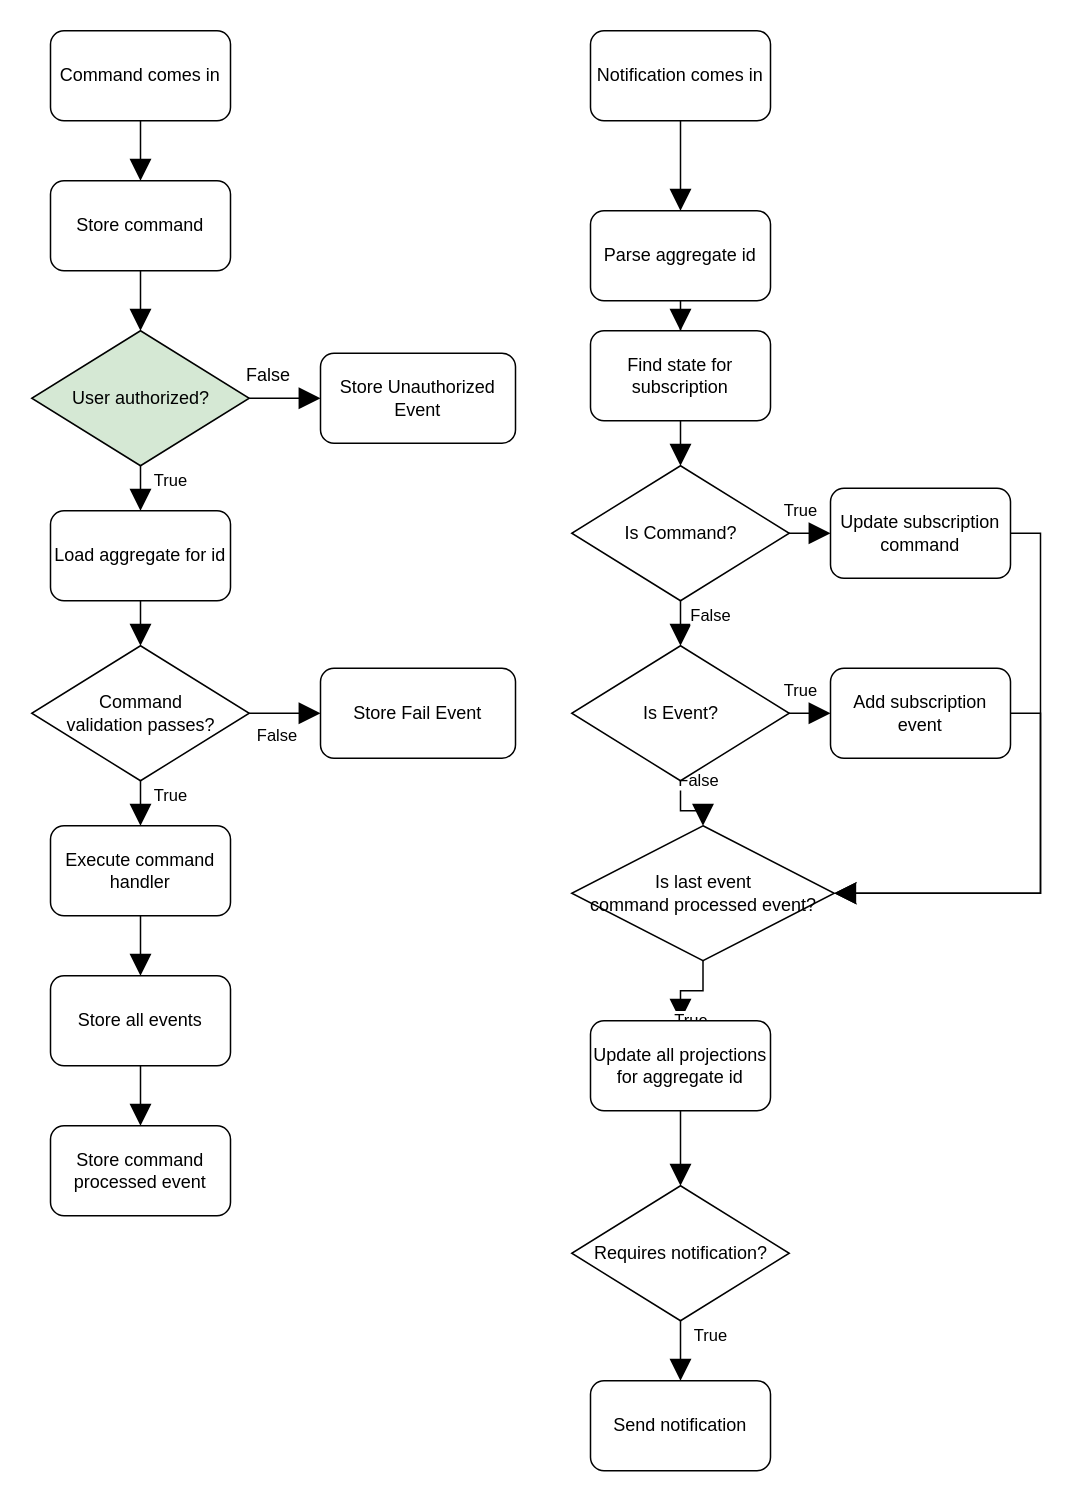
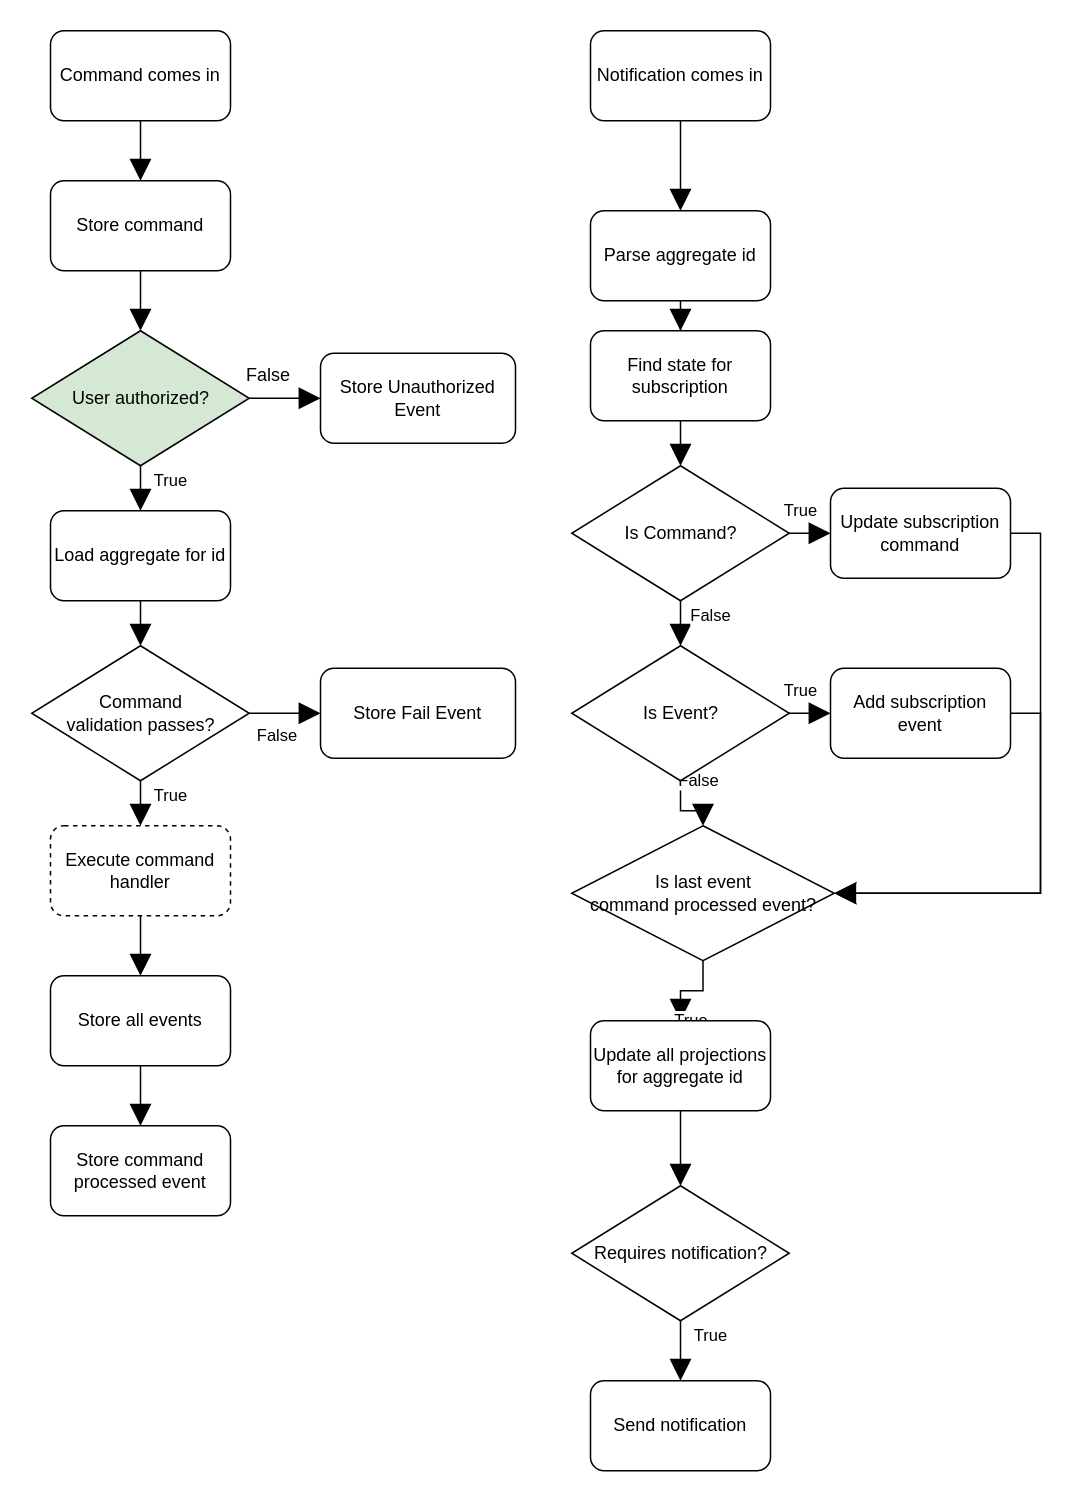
node "Execute command handler": style solid -> dashed
